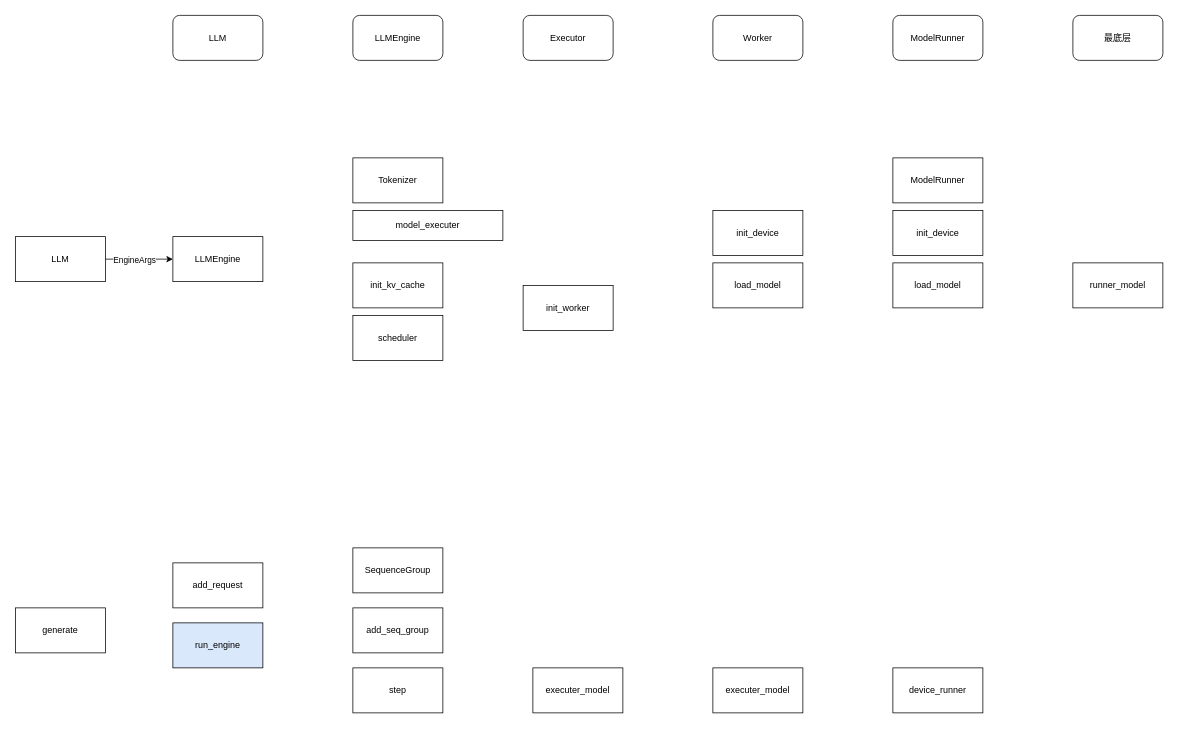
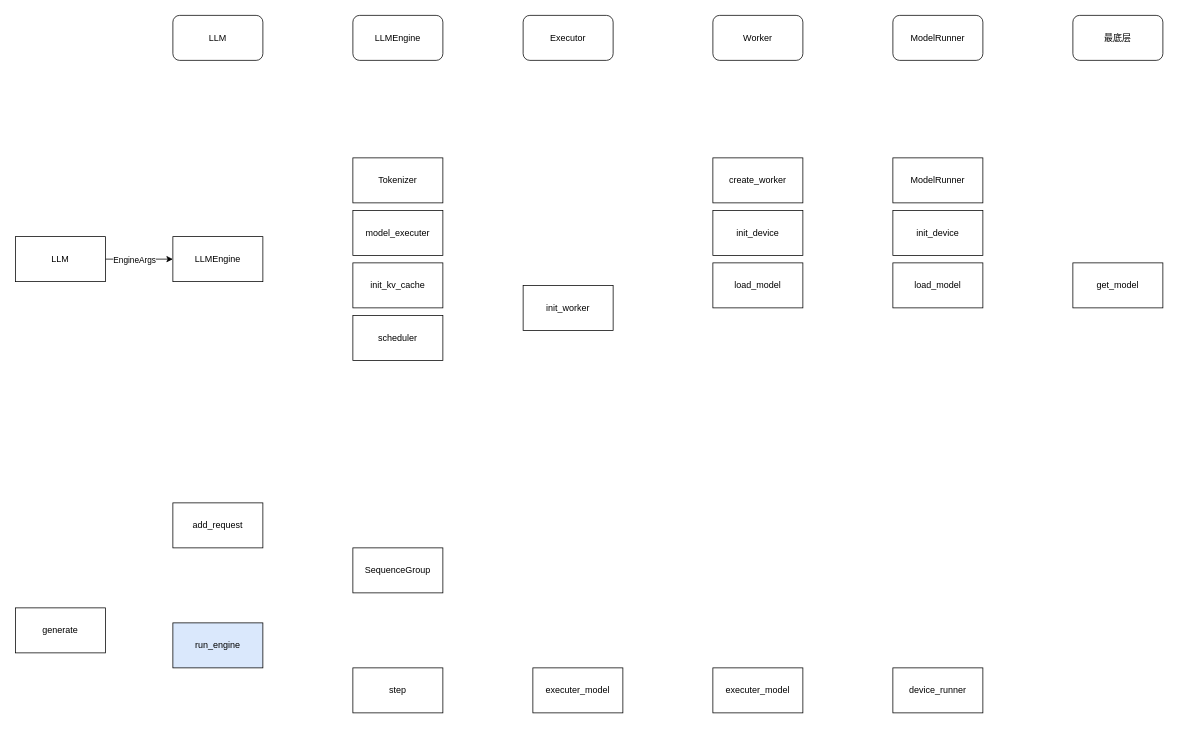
node "create_worker": added
node "model_executer": size 150x30 -> 90x45
node "runner_model": label "runner_model" -> "get_model"
node "add_request": moved (218, 585) -> (218, 525)
node "add_seq_group": removed
